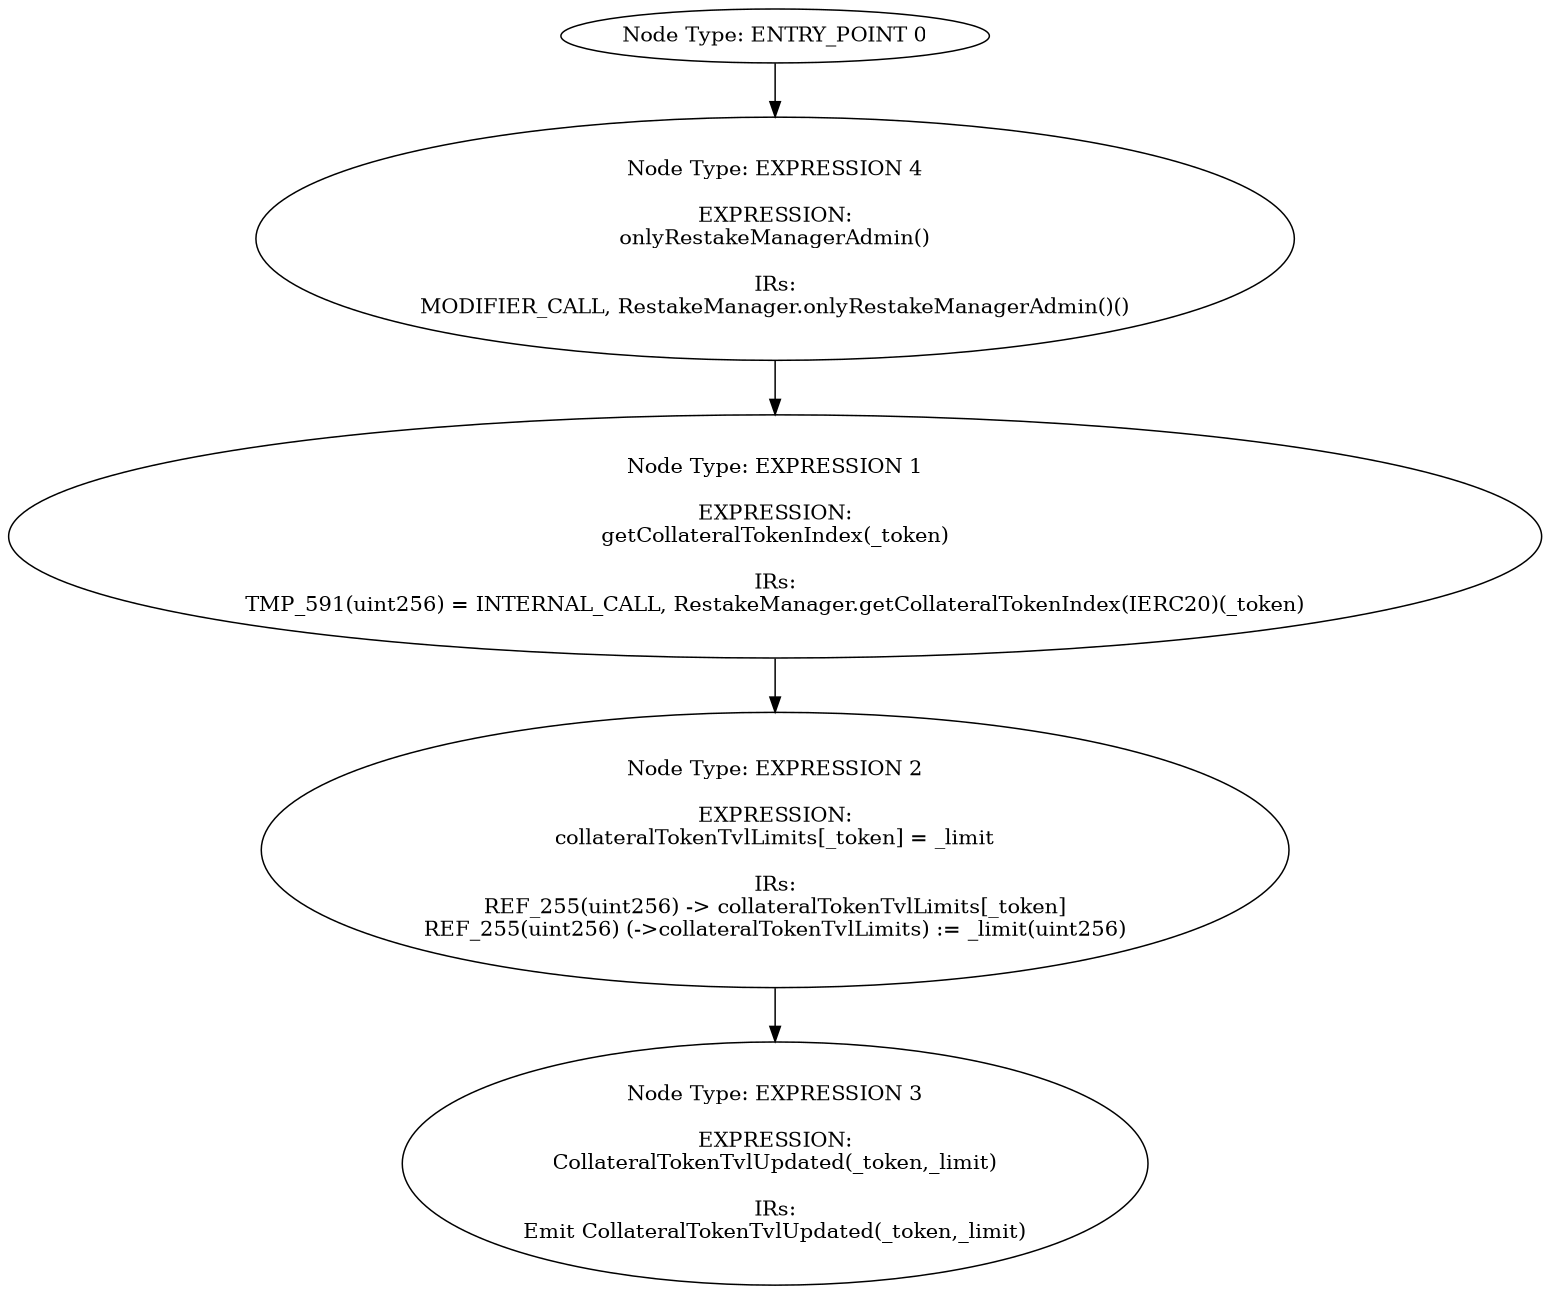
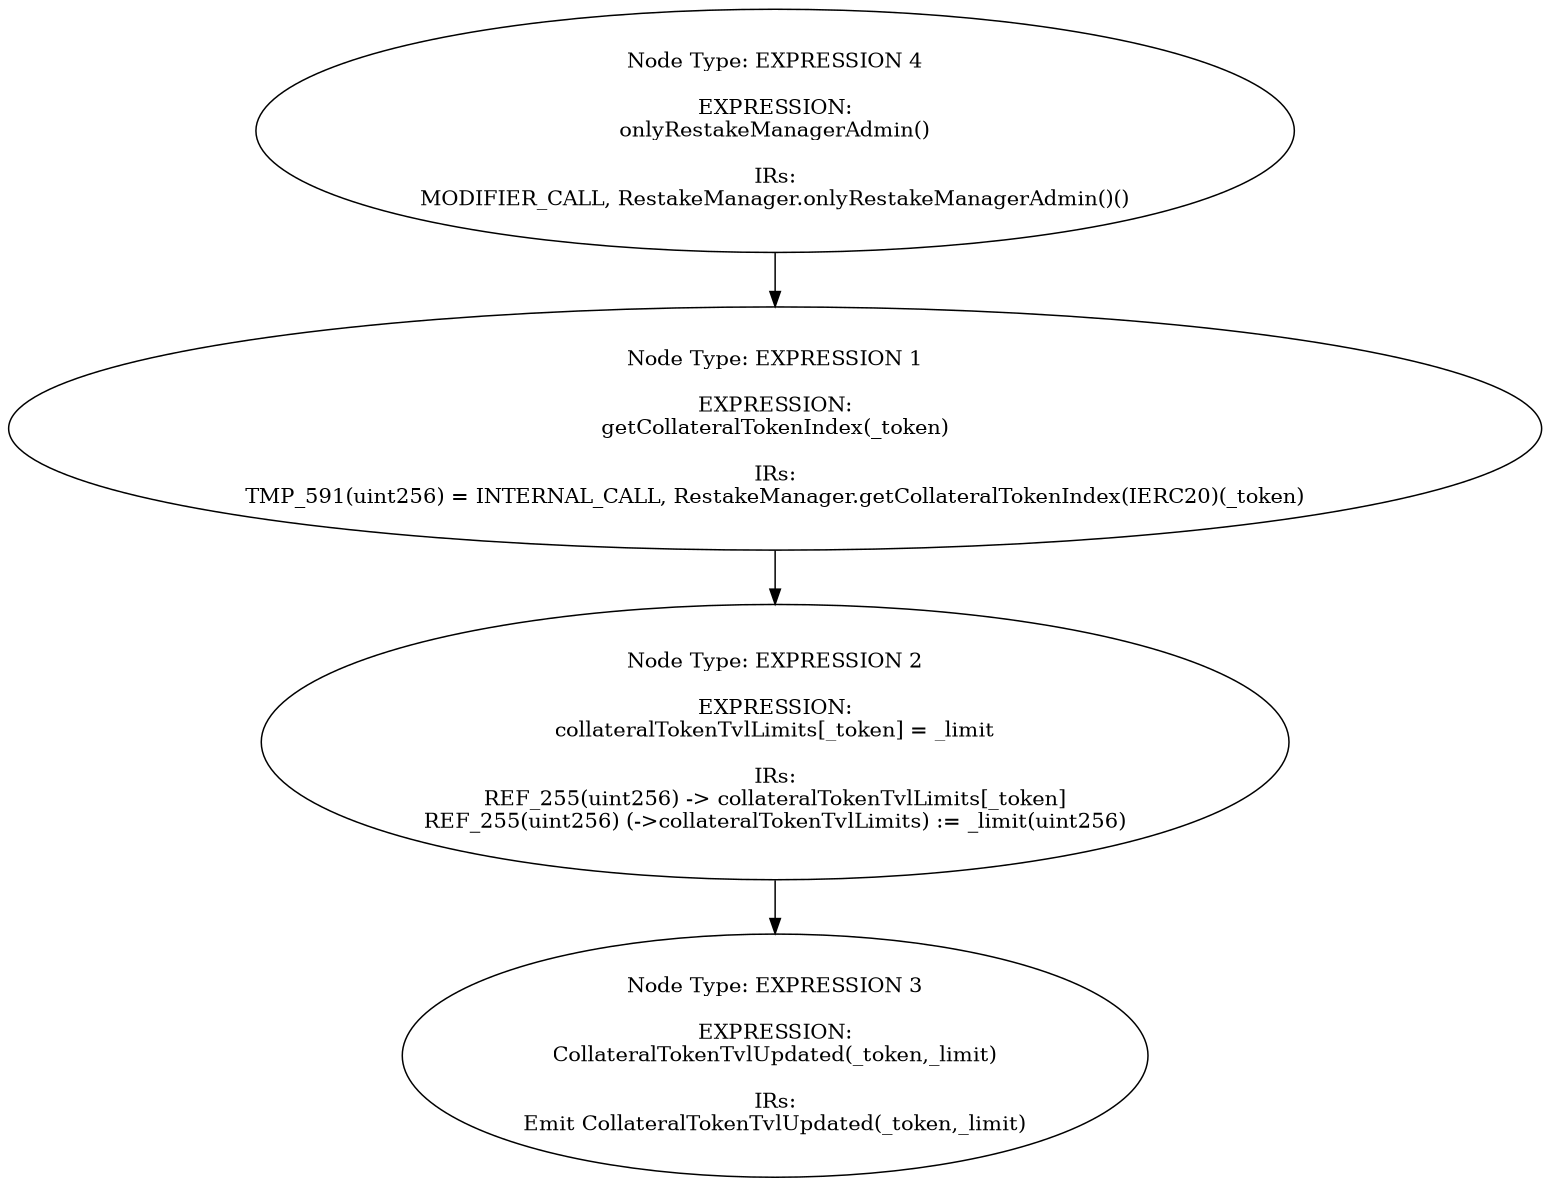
node "Node Type: ENTRY_POINT 0": removed
